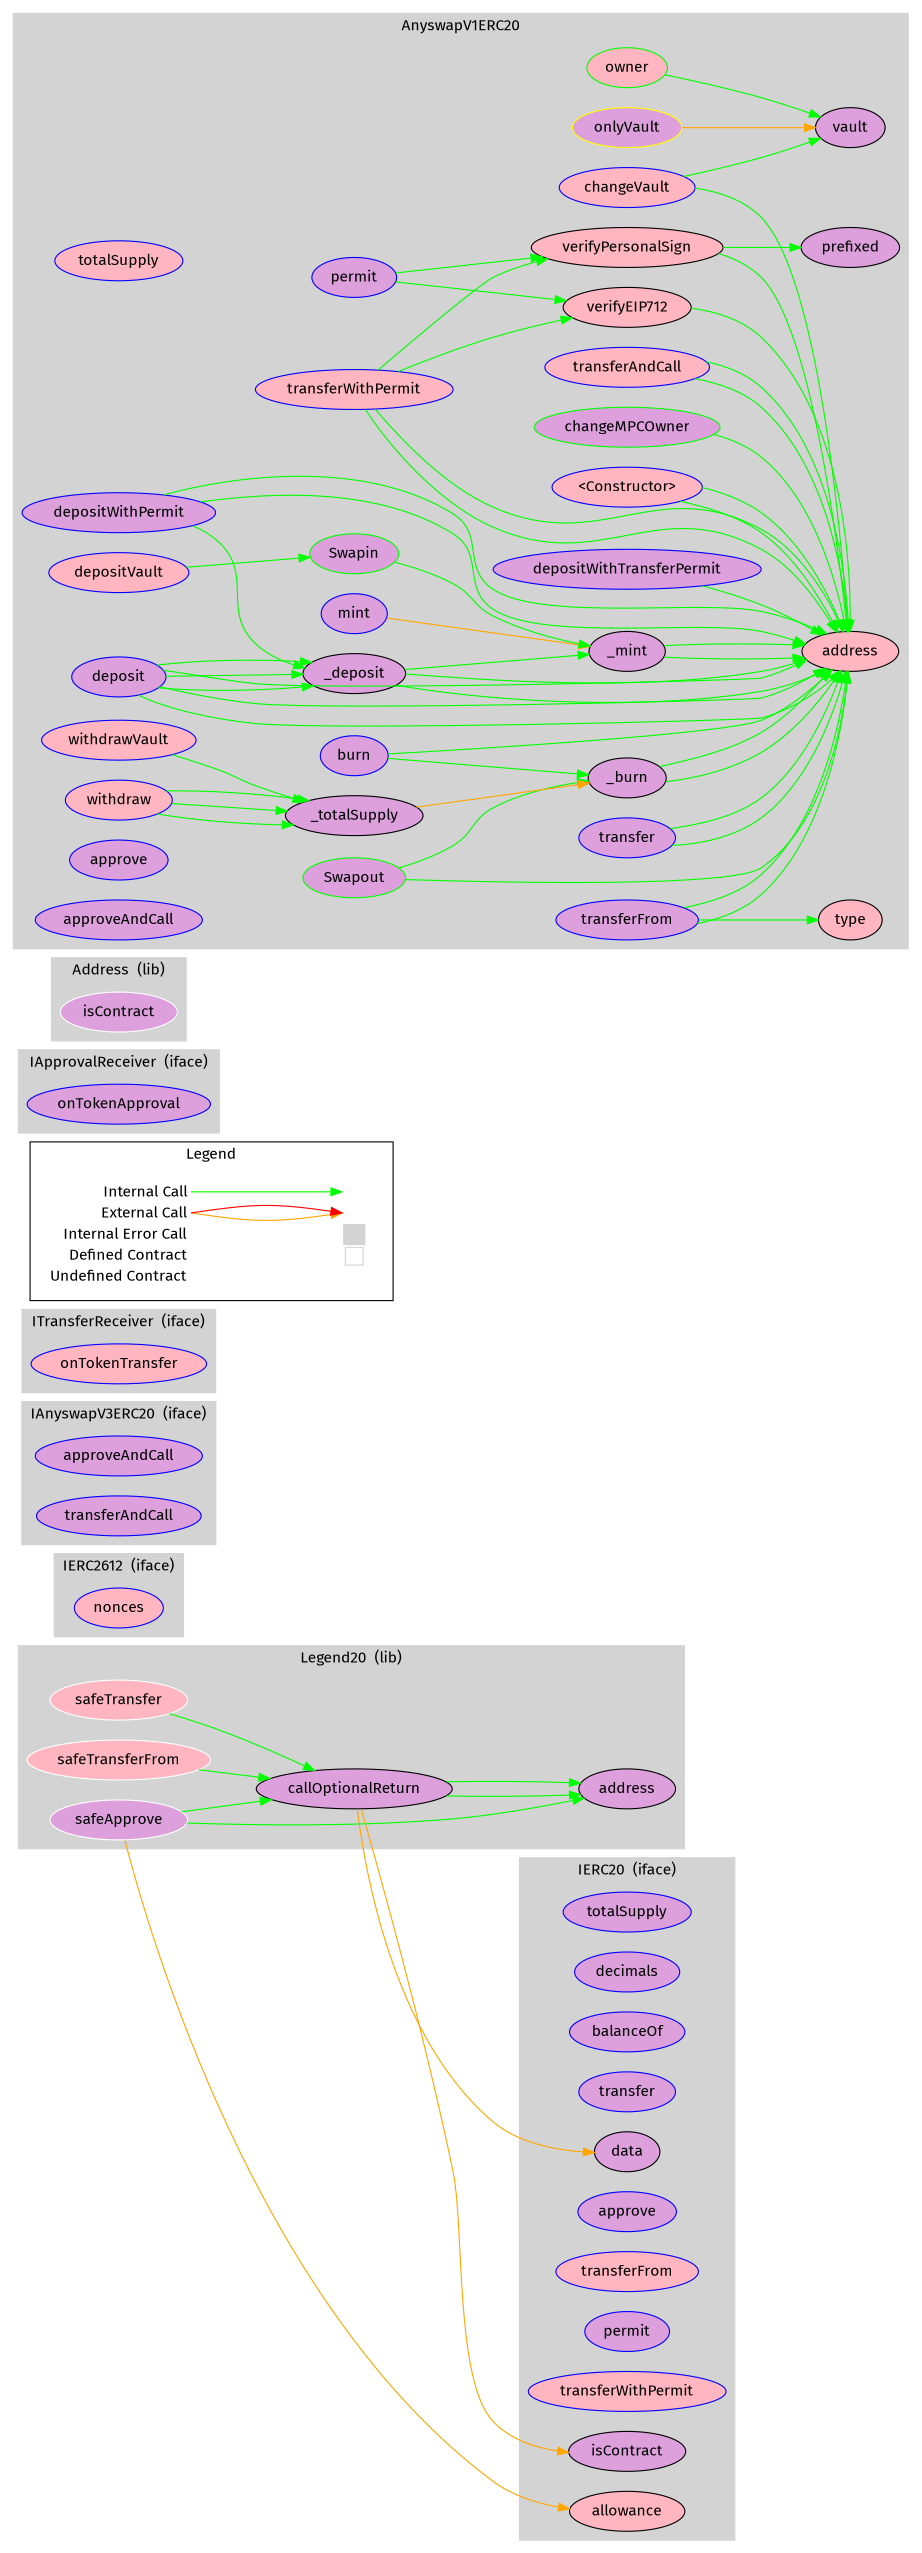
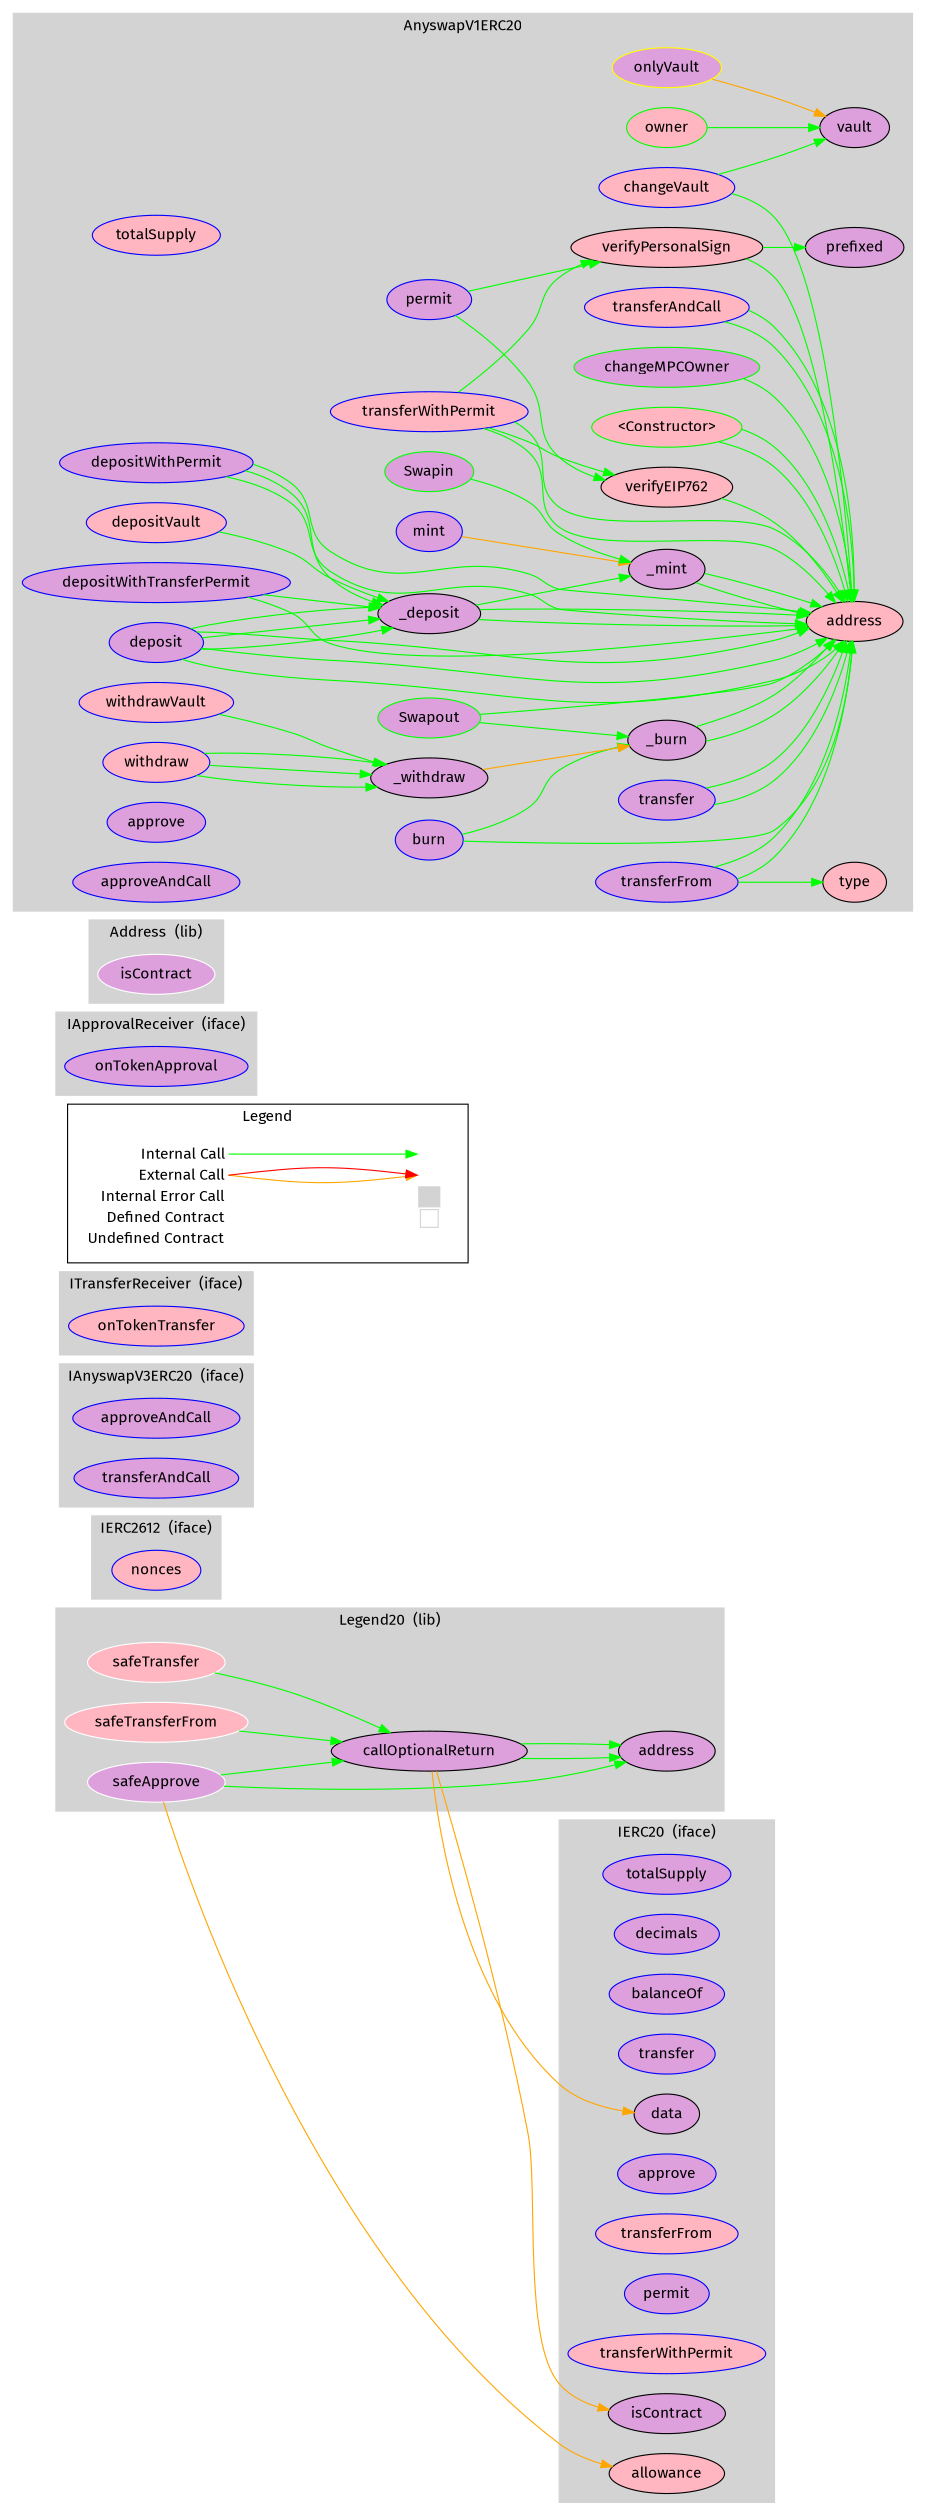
node "verifyEIP712": label "verifyEIP712" -> "verifyEIP762"
node "<Constructor>": color blue -> green
edge "depositVault" -> "Swapin": now "depositVault" -> "_deposit"
edge "depositWithTransferPermit" -> "_deposit": added
node "_totalSupply": label "_totalSupply" -> "_withdraw"
